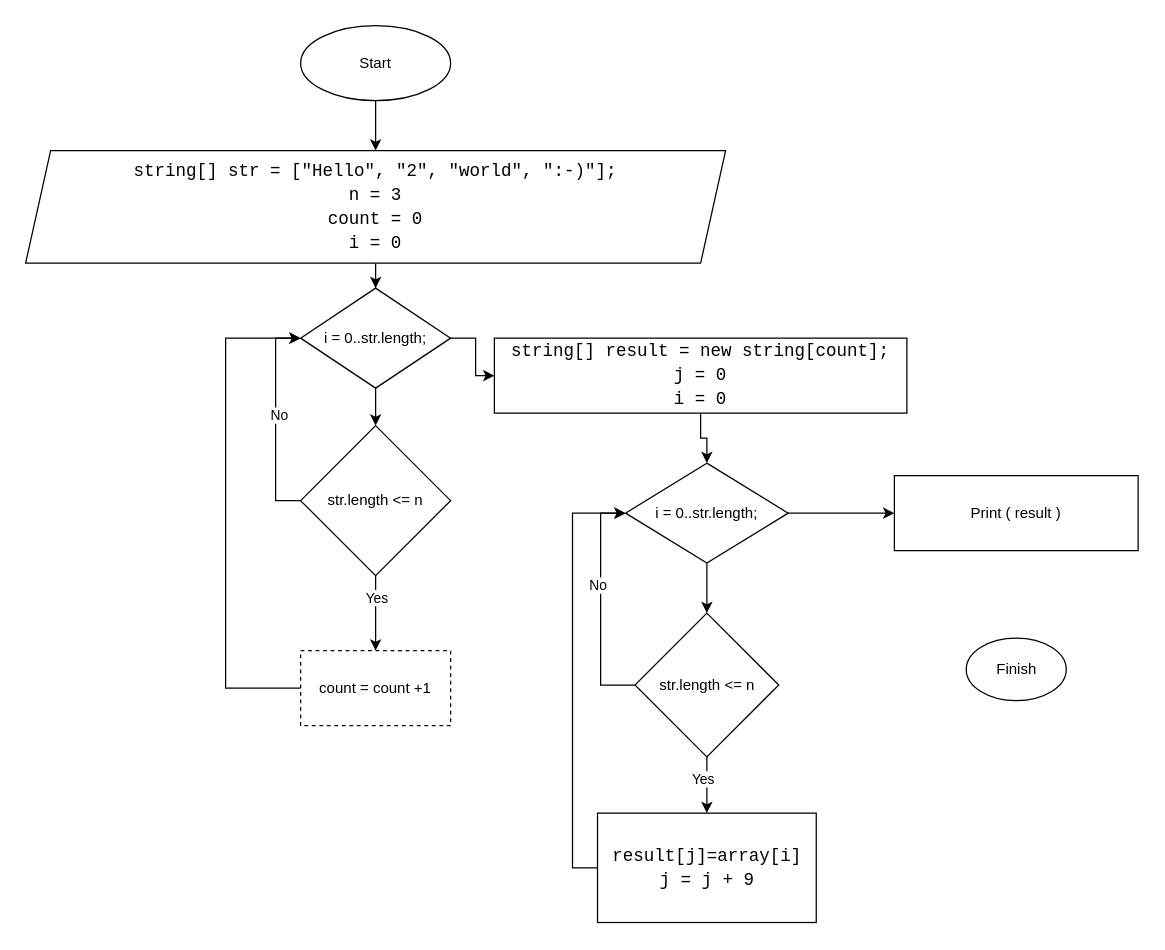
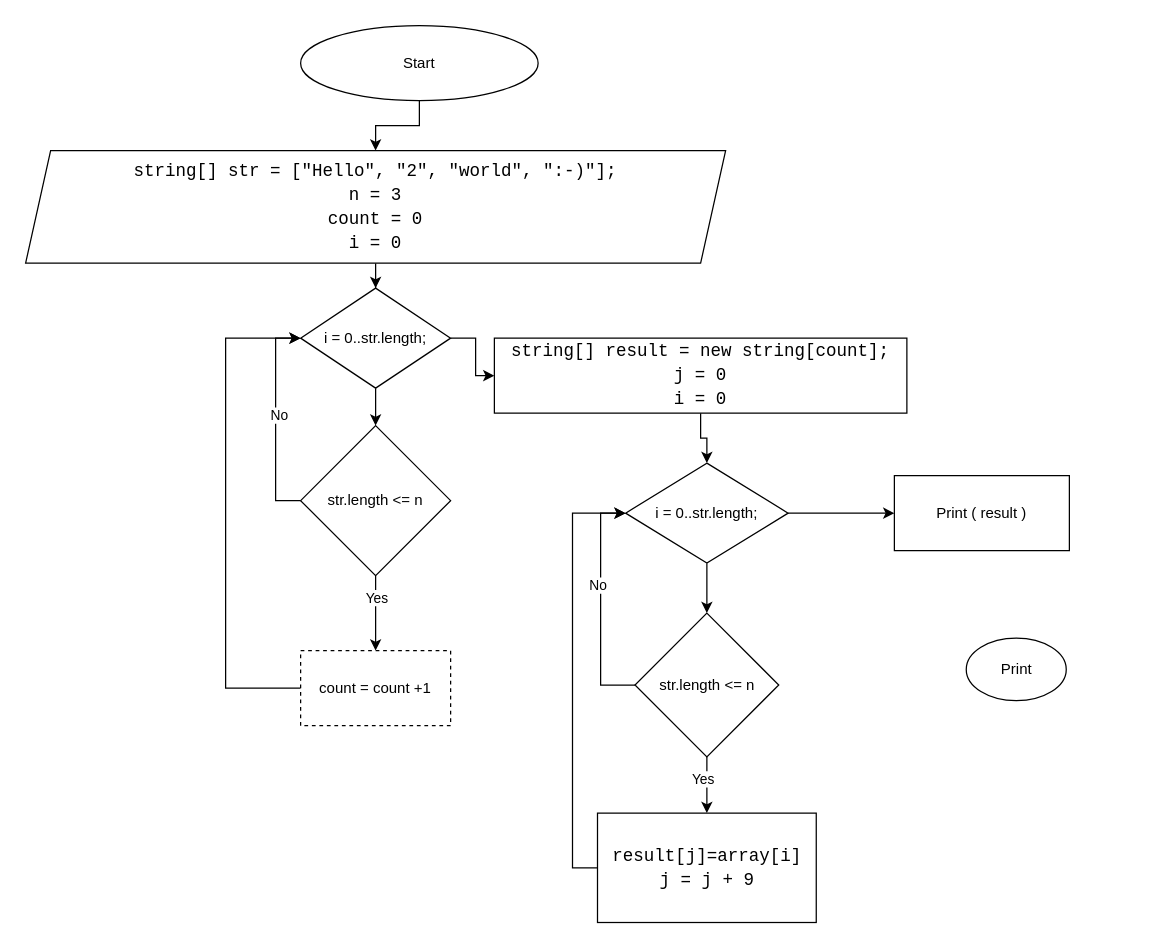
node "Start": size 150x75 -> 238x75
node "Print ( result )": size 244x75 -> 175x75
node "Finish": label "Finish" -> "Print"
